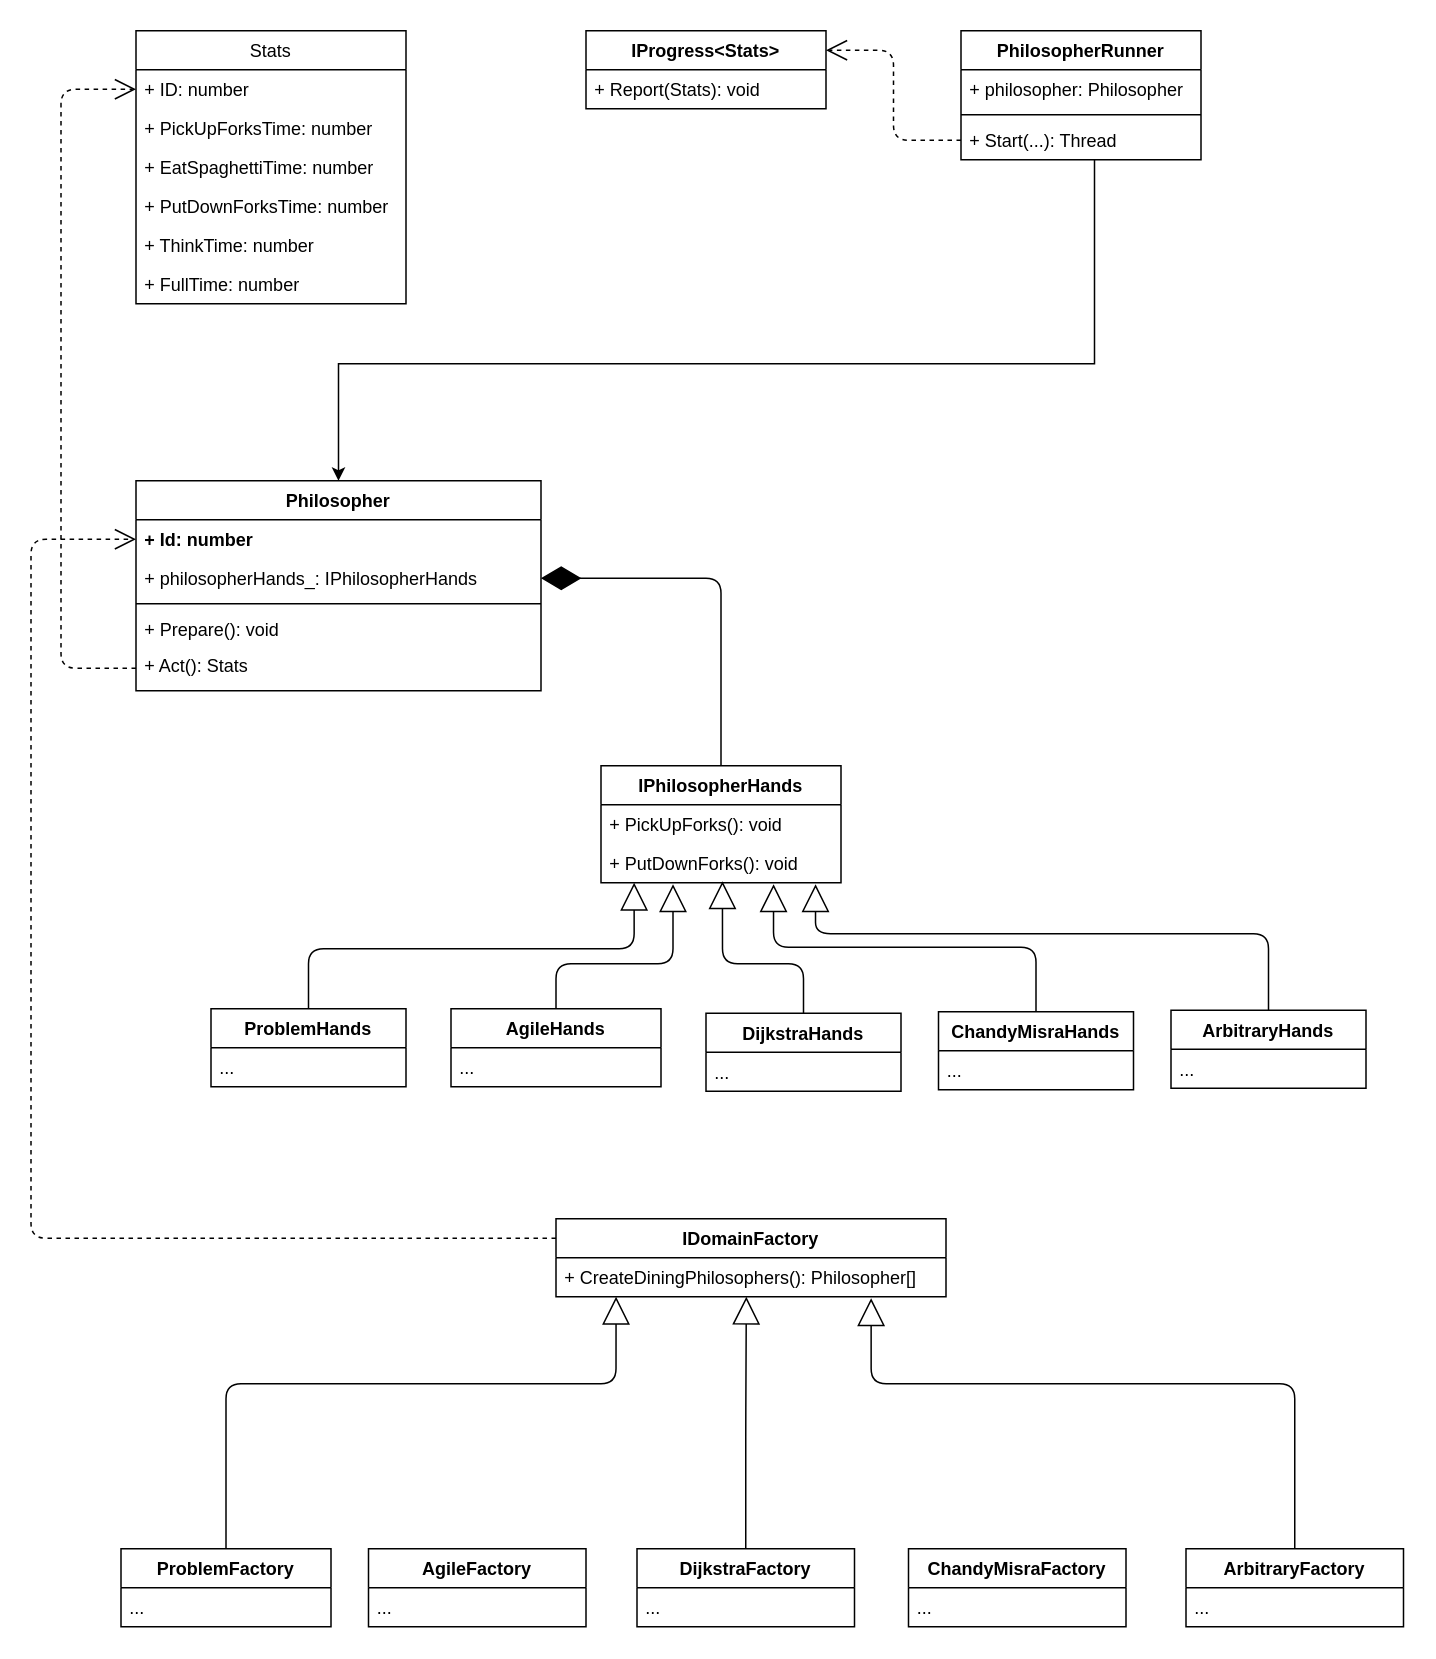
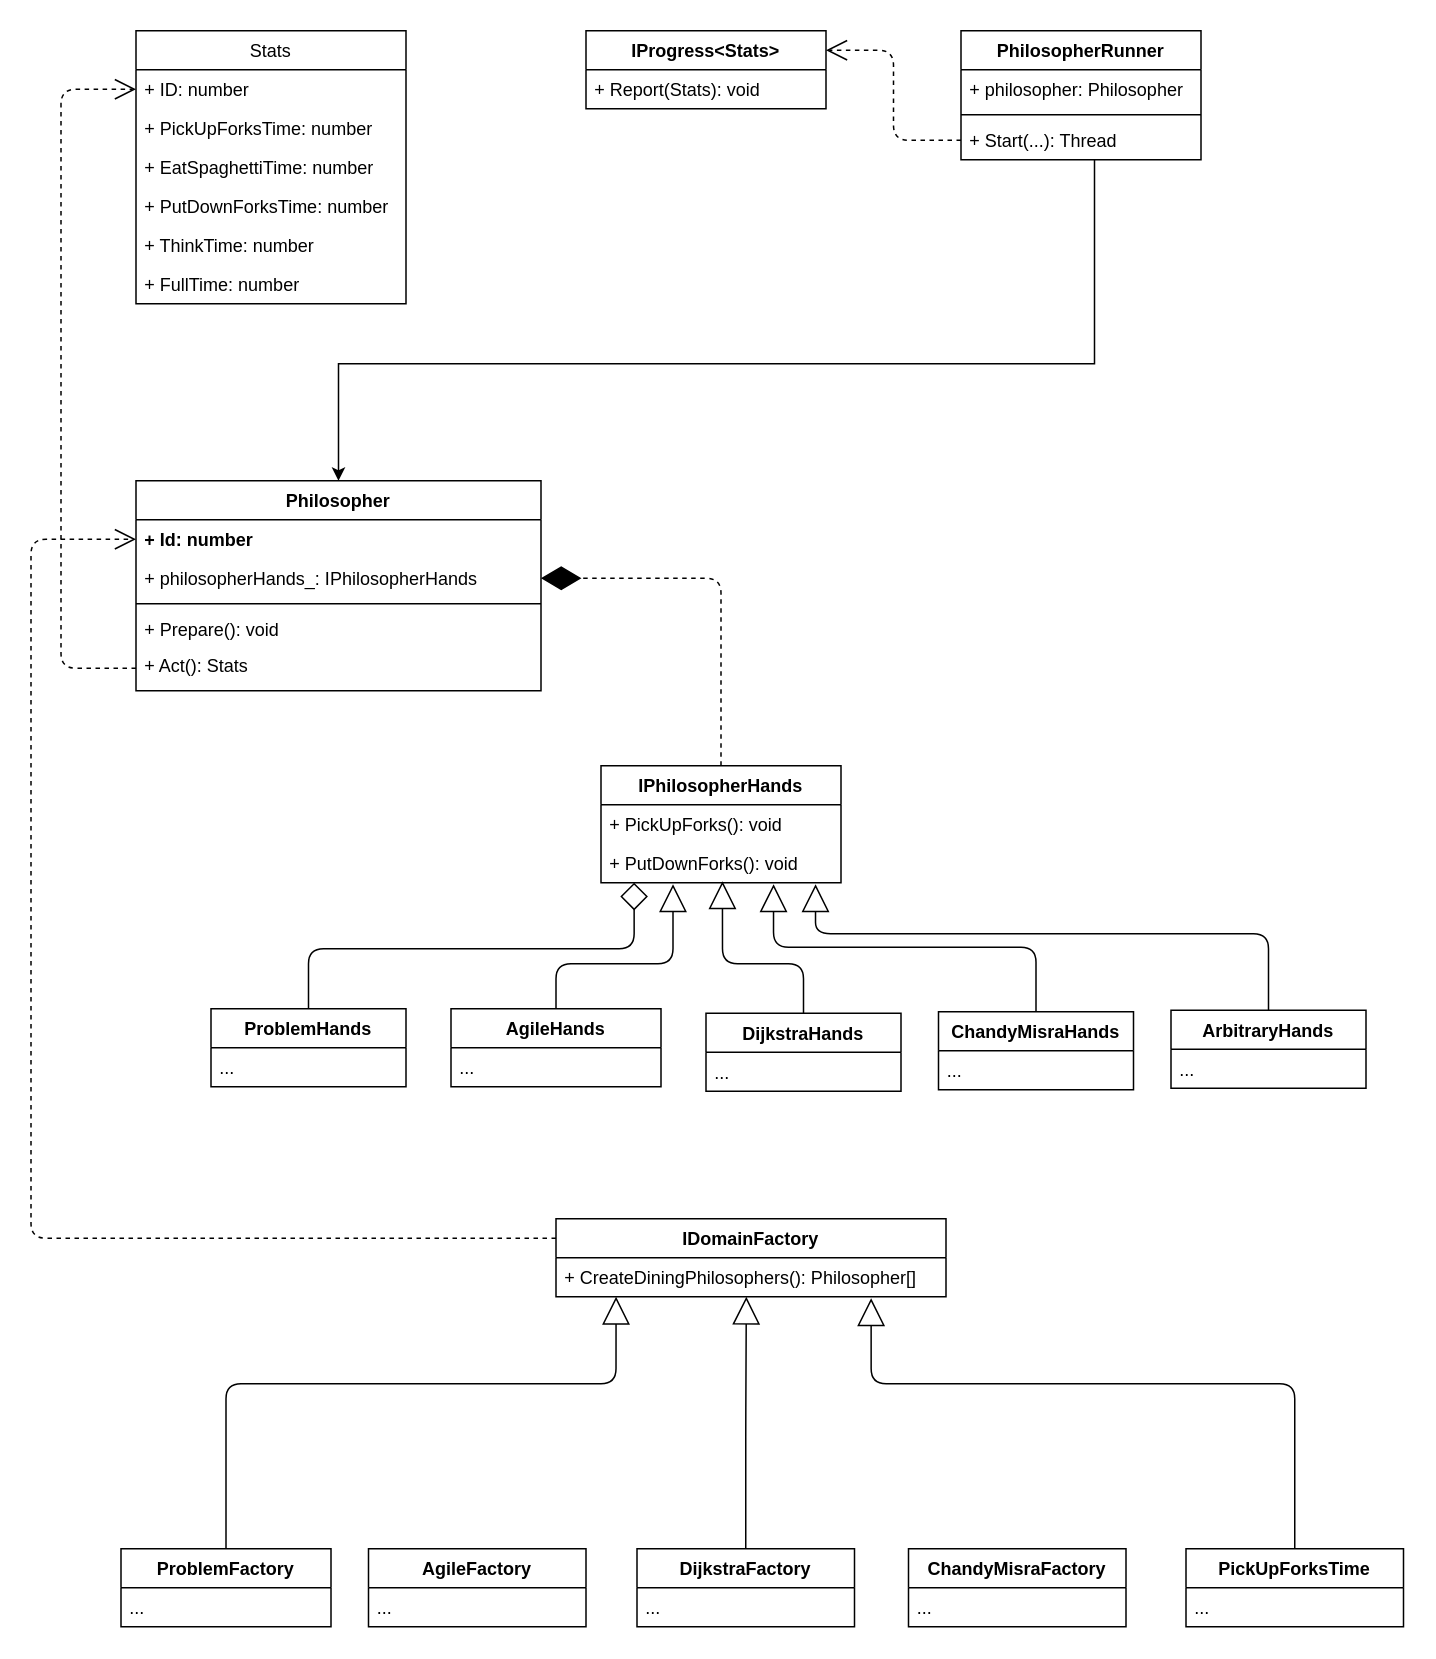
edge "IPhilosopherHands" -> "+ philosopherHands_: IPhilosopherHands": style solid -> dashed
edge "ProblemHands" -> "+ PutDownForks(): void": arrowhead block -> diamond
node "ArbitraryFactory": label "ArbitraryFactory" -> "PickUpForksTime"
